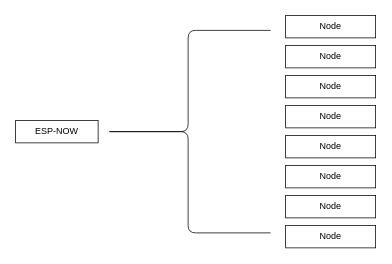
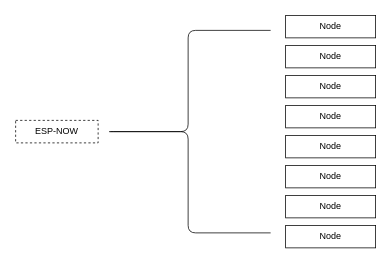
node "ESP-NOW": style solid -> dashed
